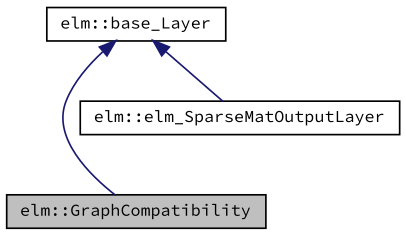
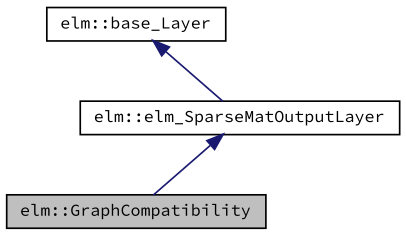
edge "elm::GraphCompatibility" -> "elm::base_Layer": now "elm::GraphCompatibility" -> "elm::elm_SparseMatOutputLayer"
